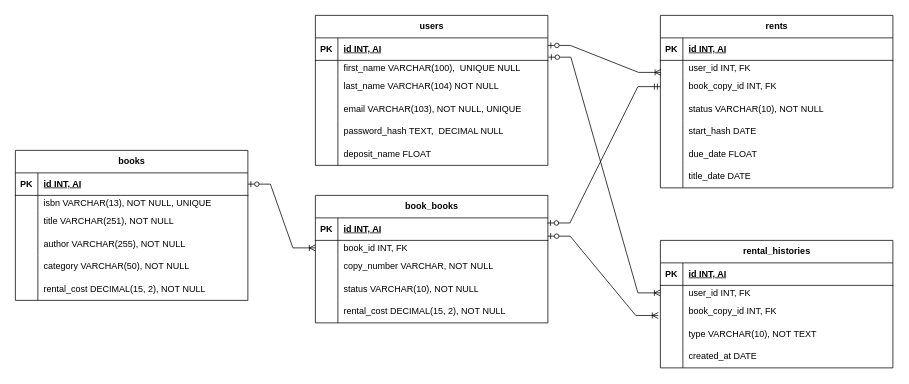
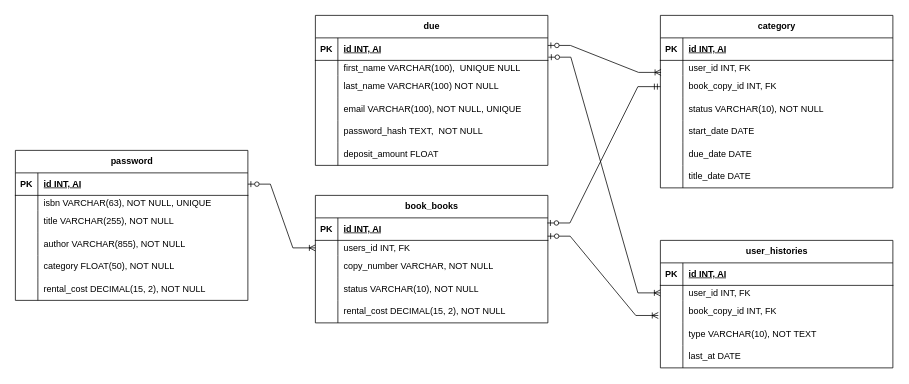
node "users": label "users" -> "due"
node "rents": label "rents" -> "category"
node "last_name VARCHAR(104) NOT NULL": label "last_name VARCHAR(104) NOT NULL" -> "last_name VARCHAR(100) NOT NULL"
node "email VARCHAR(103), NOT NULL, UNIQUE": label "email VARCHAR(103), NOT NULL, UNIQUE" -> "email VARCHAR(100), NOT NULL, UNIQUE"
node "password_hash TEXT, DECIMAL NULL": label "password_hash TEXT, DECIMAL NULL" -> "password_hash TEXT, NOT NULL"
node "start_hash DATE": label "start_hash DATE" -> "start_date DATE"
node "deposit_name FLOAT": label "deposit_name FLOAT" -> "deposit_amount FLOAT"
node "due_date FLOAT": label "due_date FLOAT" -> "due_date DATE"
node "books": label "books" -> "password"
node "isbn VARCHAR(13), NOT NULL, UNIQUE": label "isbn VARCHAR(13), NOT NULL, UNIQUE" -> "isbn VARCHAR(63), NOT NULL, UNIQUE"
node "title VARCHAR(251), NOT NULL": label "title VARCHAR(251), NOT NULL" -> "title VARCHAR(255), NOT NULL"
node "author VARCHAR(255), NOT NULL": label "author VARCHAR(255), NOT NULL" -> "author VARCHAR(855), NOT NULL"
node "book_id INT, FK": label "book_id INT, FK" -> "users_id INT, FK"
node "rental_histories": label "rental_histories" -> "user_histories"
node "category VARCHAR(50), NOT NULL": label "category VARCHAR(50), NOT NULL" -> "category FLOAT(50), NOT NULL"
node "created_at DATE": label "created_at DATE" -> "last_at DATE"
